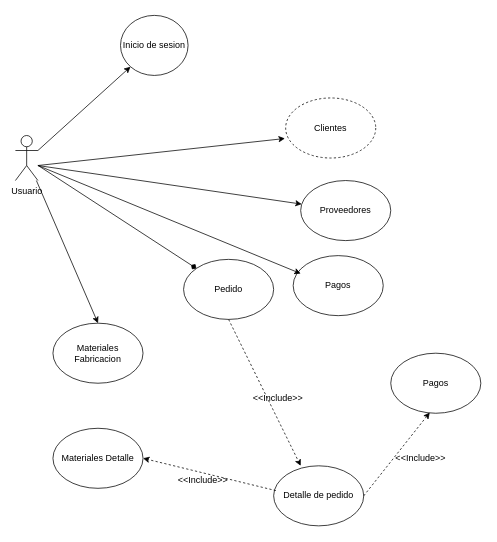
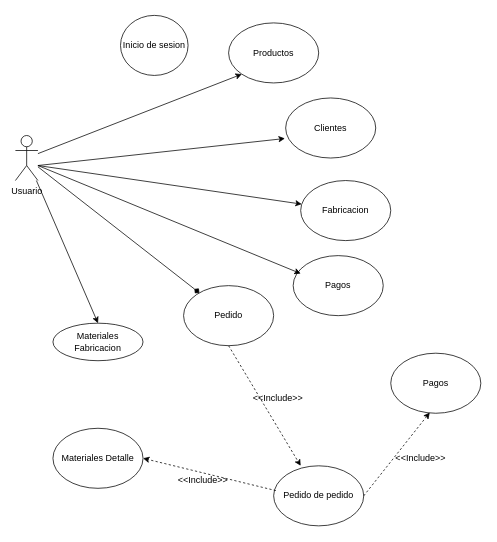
node "Productos": added
edge "Usuario" -> "Inicio de sesion": removed
edge "Usuario" -> "Productos": added
node "Clientes": style dashed -> solid
node "Proveedores": label "Proveedores" -> "Fabricacion"
node "Pedido": moved (228, 289) -> (228, 315)
node "Materiales Fabricacion": size 90x60 -> 90x38
node "Detalle de pedido": label "Detalle de pedido" -> "Pedido de pedido"
